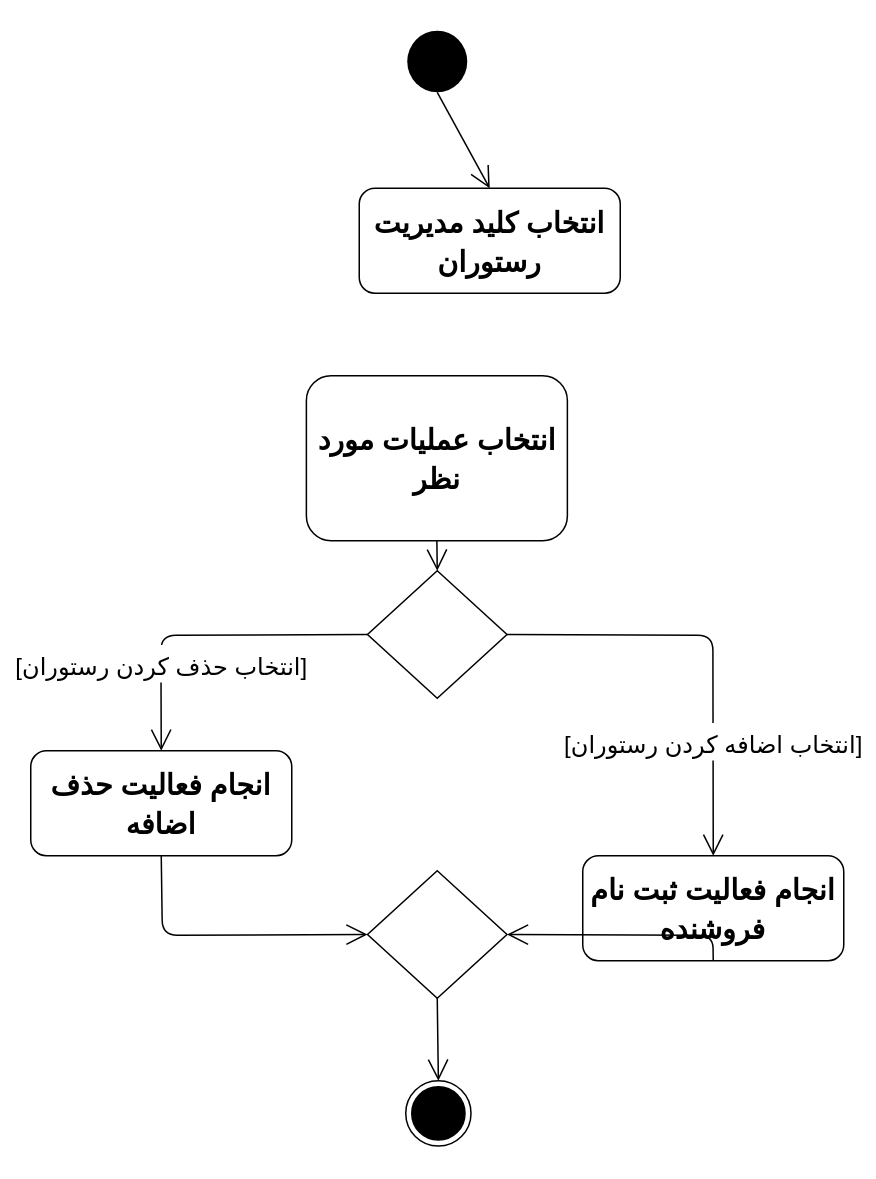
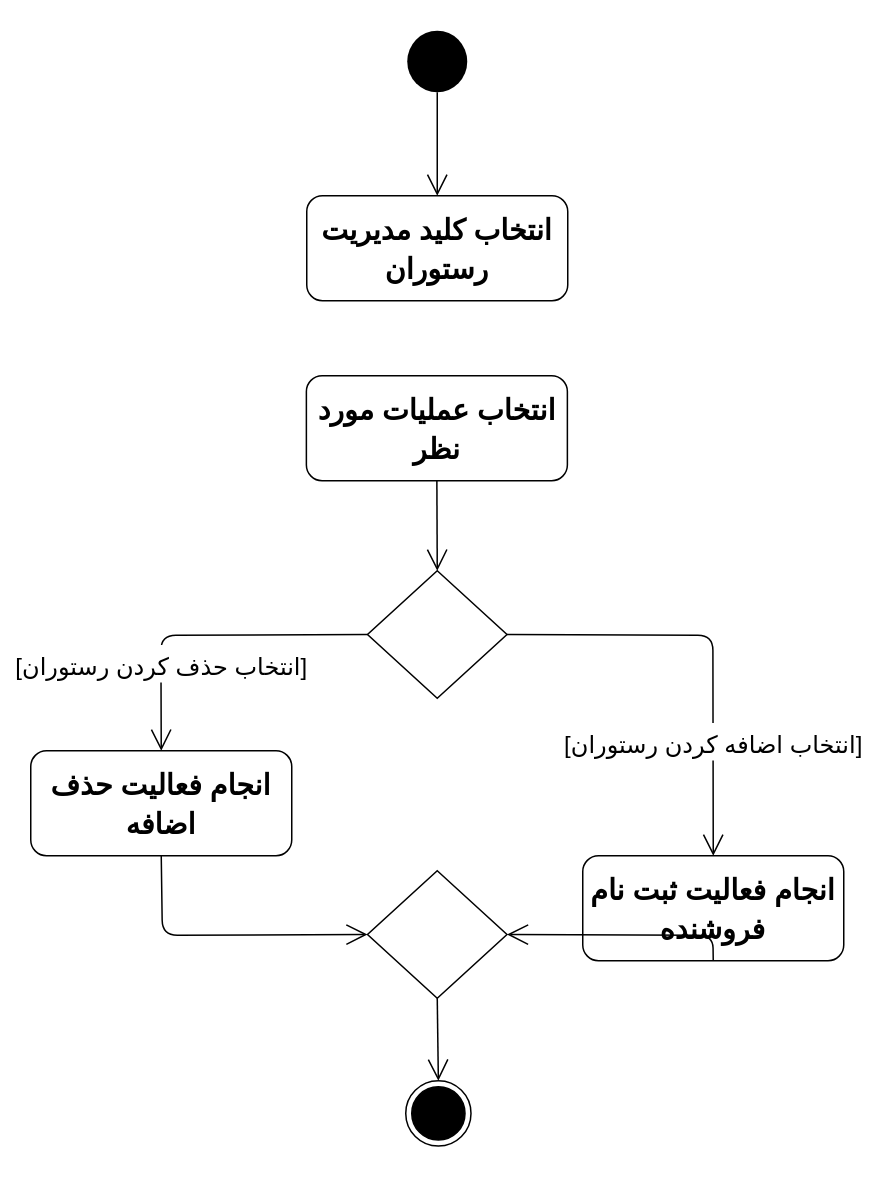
node "انتخاب کلید مدیریت رستوران": moved (490, 241) -> (437, 248)
node "انتخاب عملیات مورد نظر": size 261x165 -> 261x105
